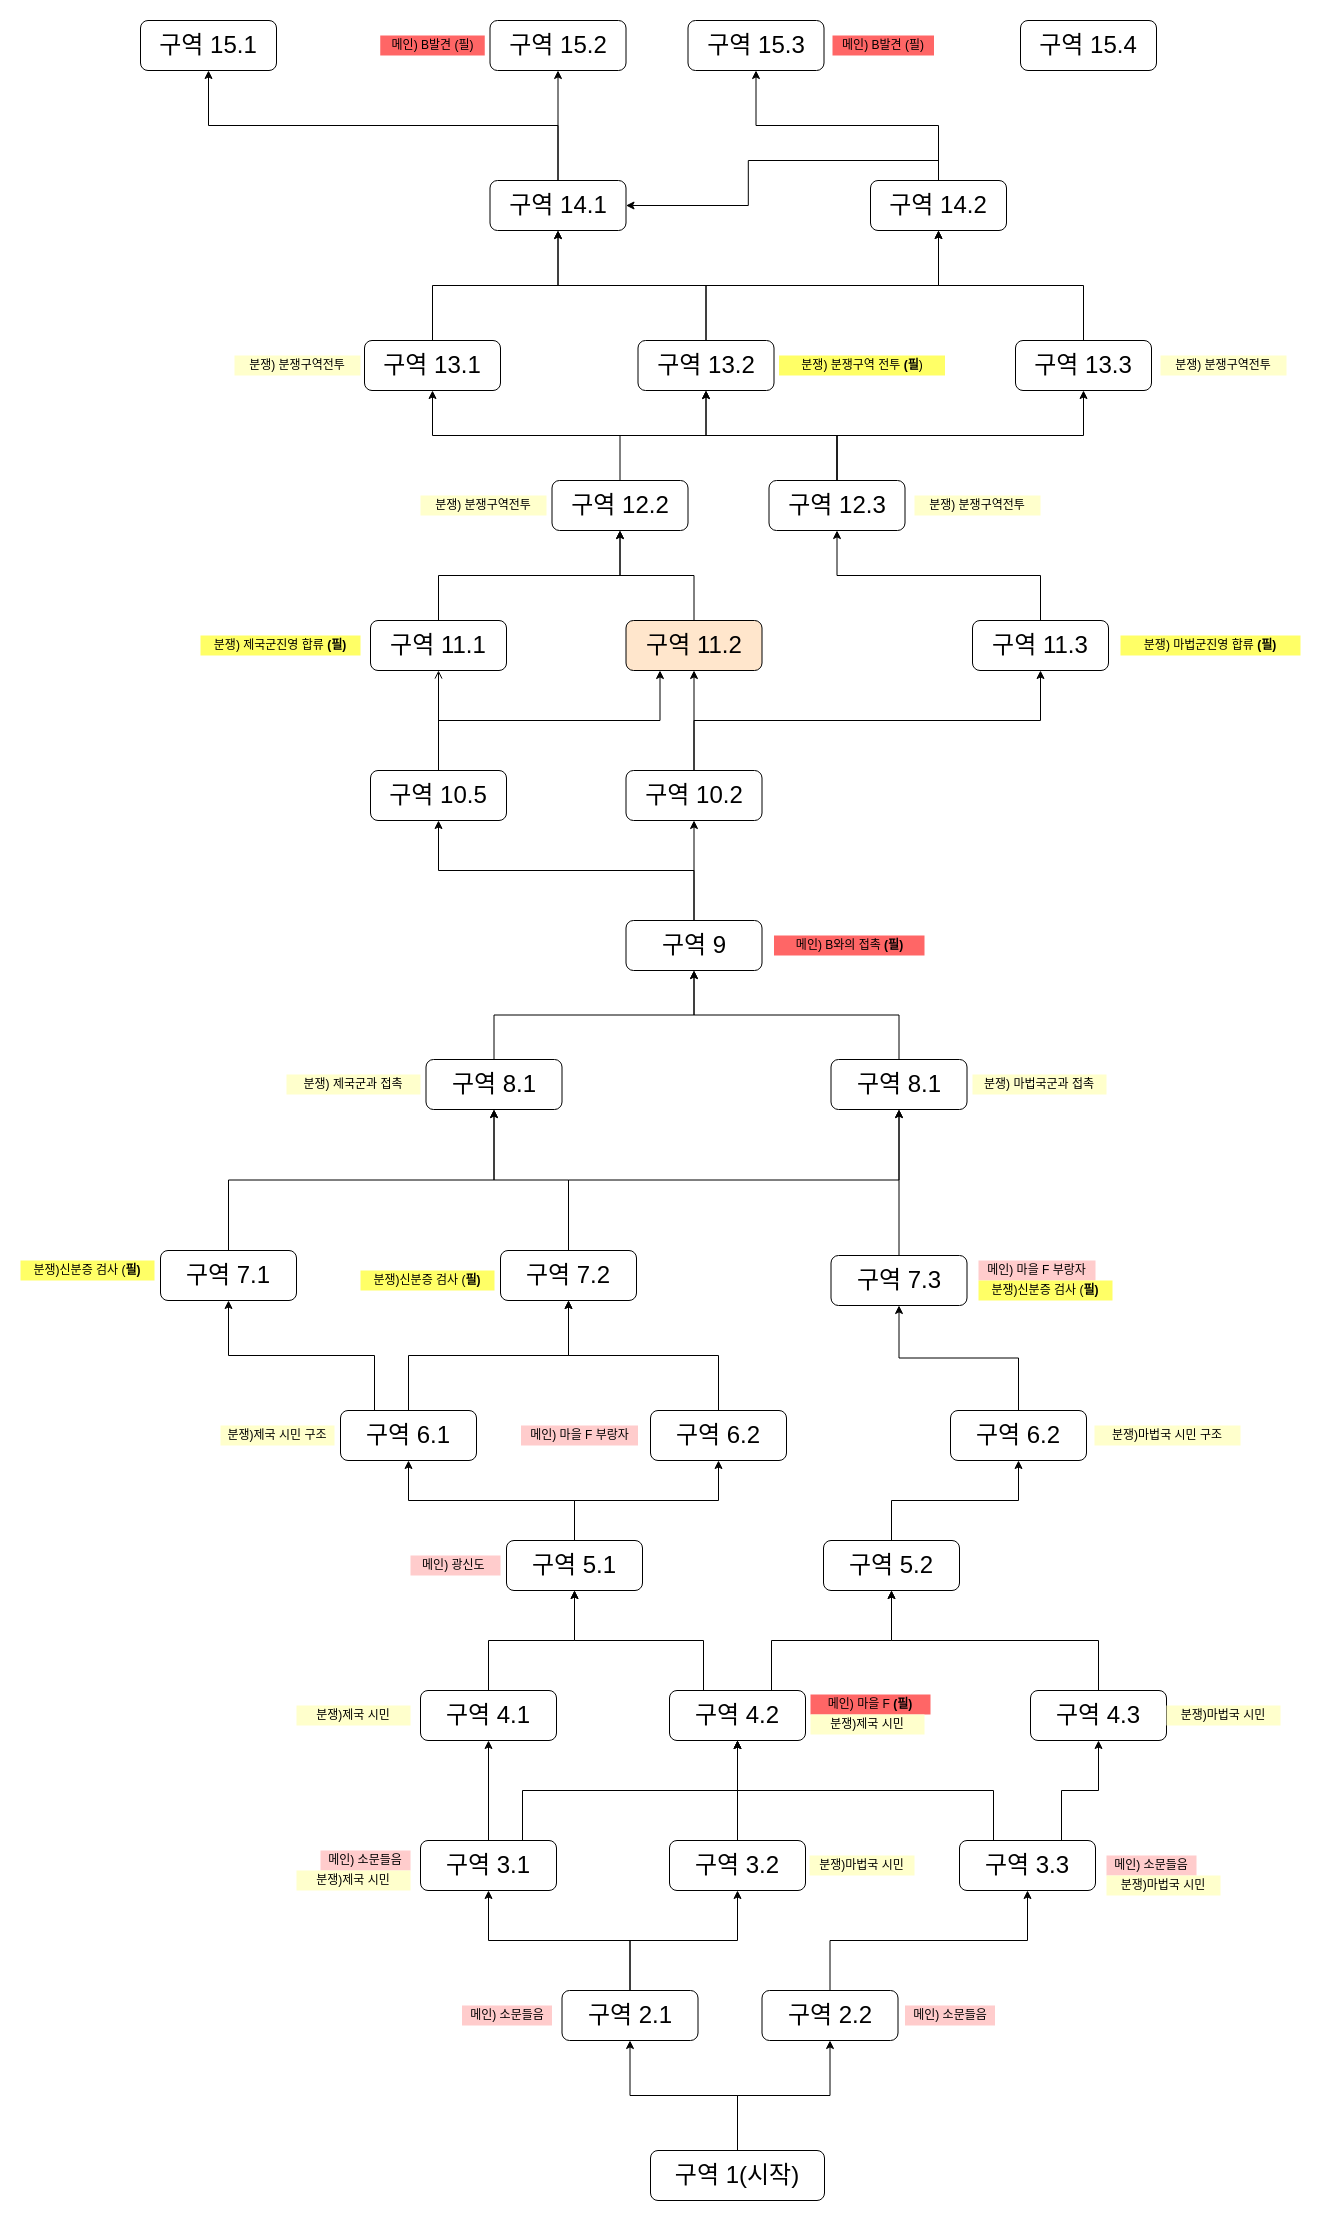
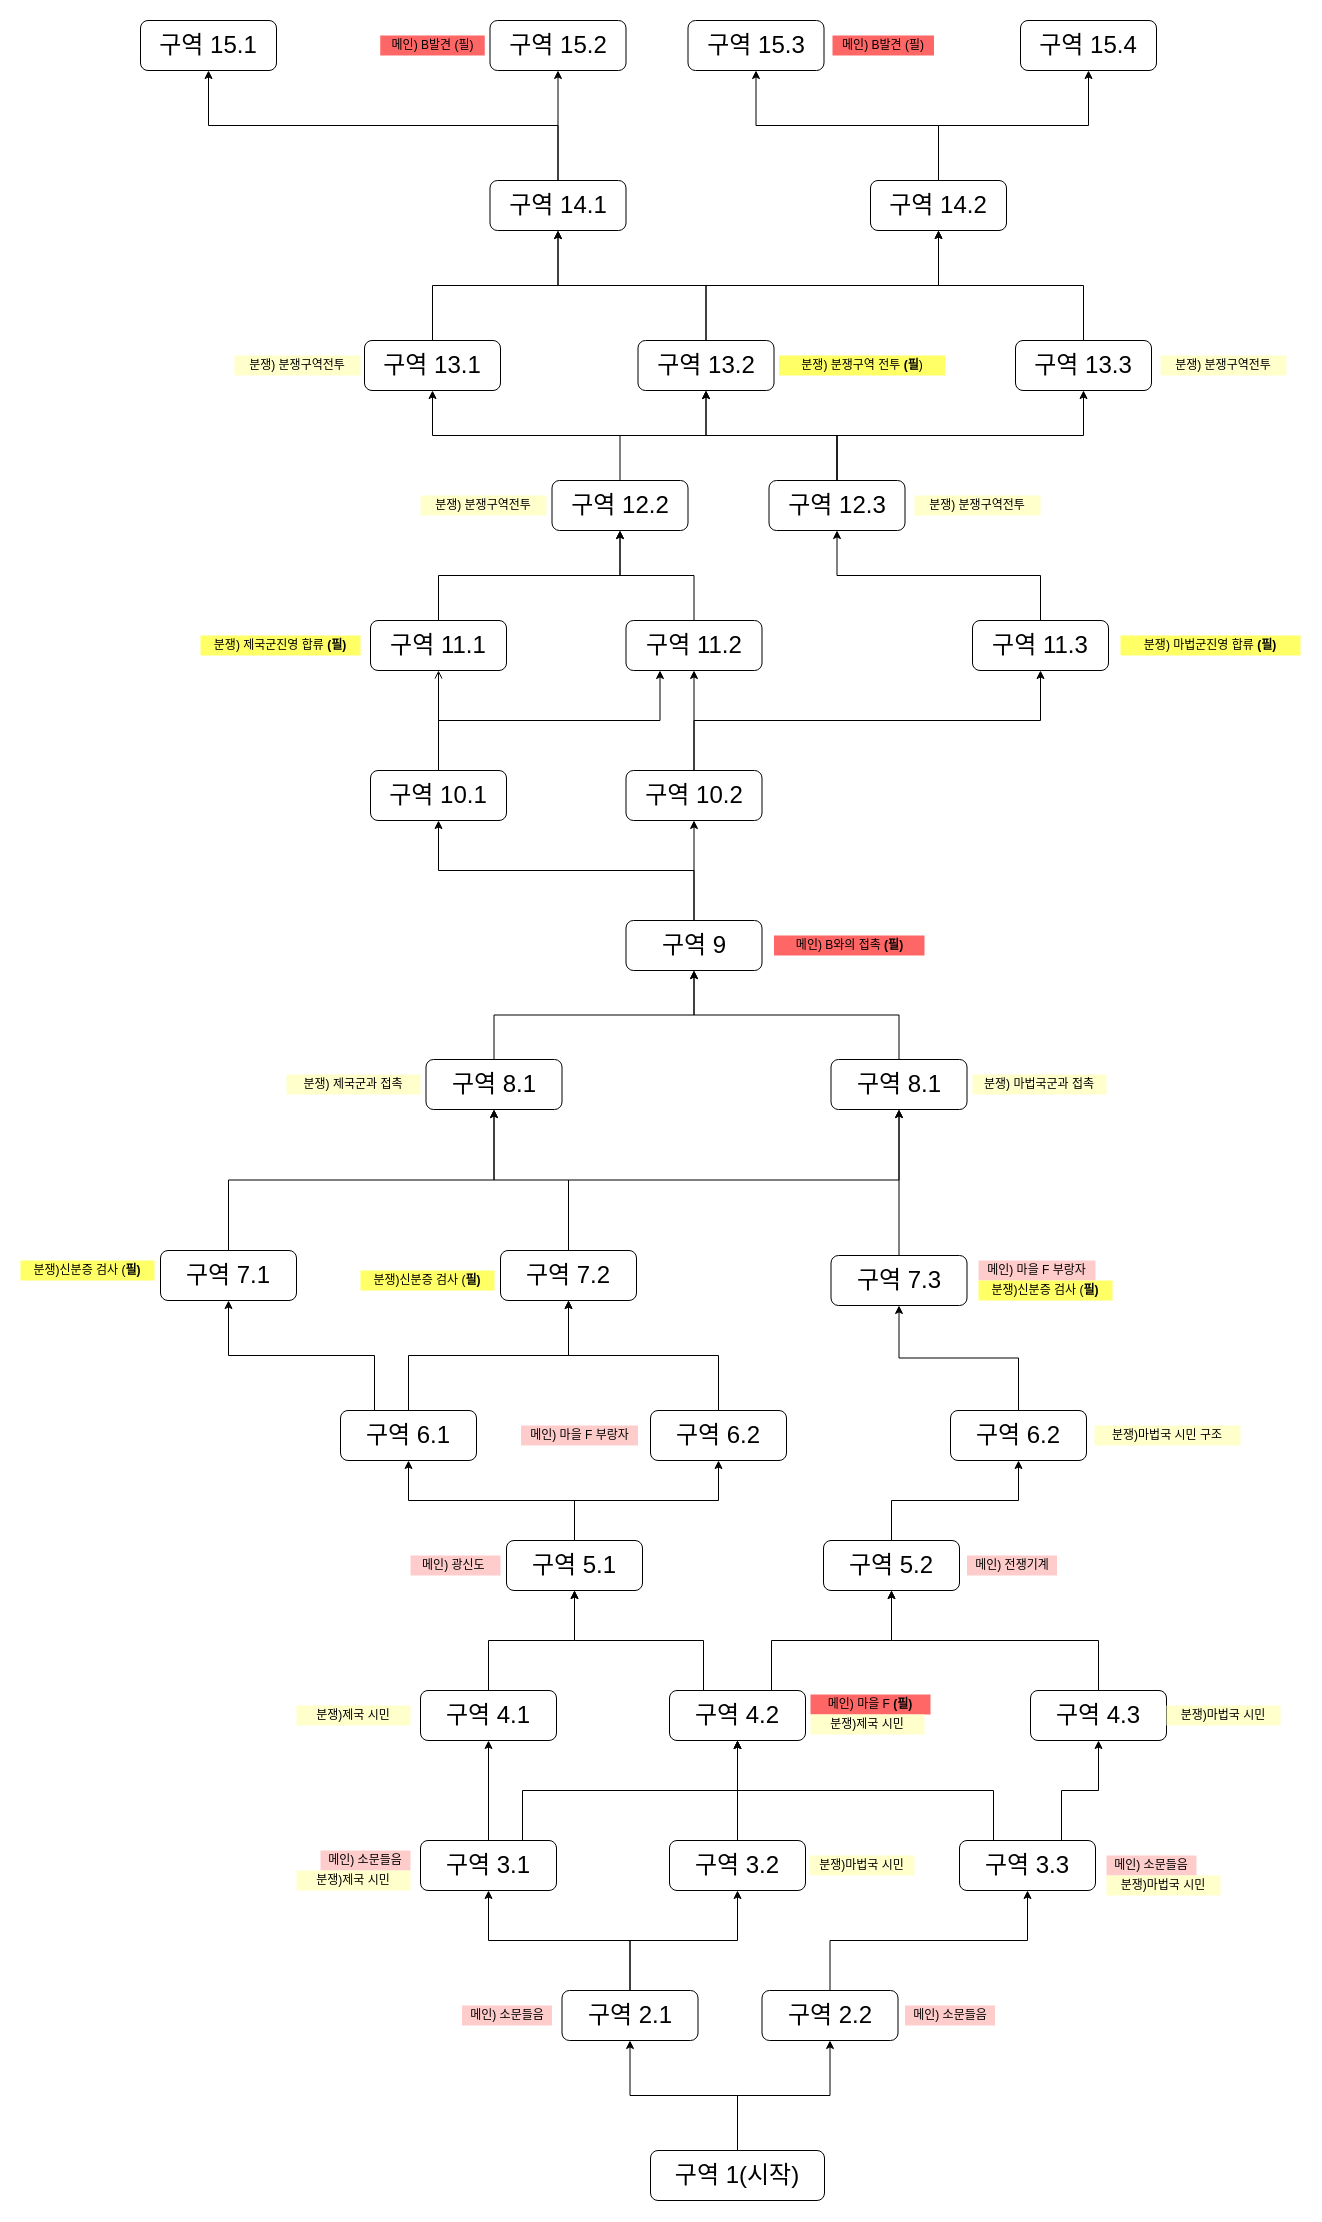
edge "구역 14.2" -> "구역 14.1": now "구역 14.2" -> "구역 15.4"
node "구역 11.2": fillcolor #ffe6cc -> #ffffff
node "구역 10.5": label "구역 10.5" -> "구역 10.1"
node "분쟁)제국 시민 구조": removed
node "메인) 전쟁기계": added
